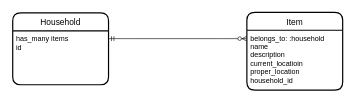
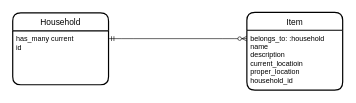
node "has_many items id": label "has_many items id" -> "has_many current id"
